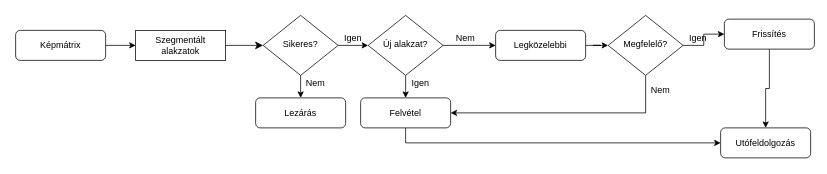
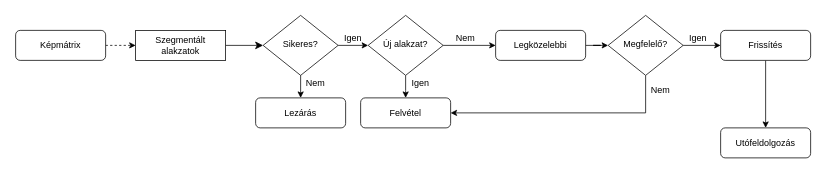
node "Frissítés": moved (769, 34) -> (765, 45)
edge "Képmátrix" -> "Szegmentált alakzatok": style solid -> dashed
edge "Felvétel" -> "Utófeldolgozás": removed
